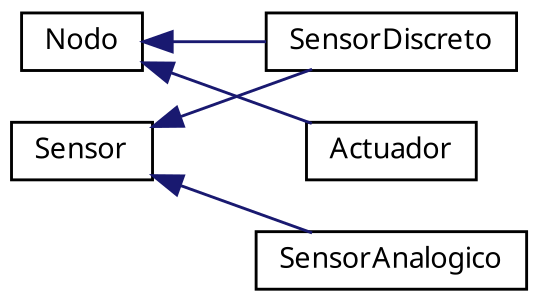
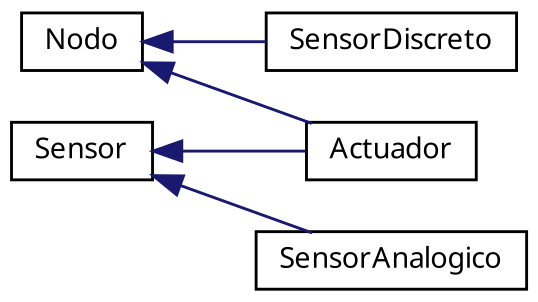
edge "SensorDiscreto" -> "Sensor": now "Actuador" -> "Sensor"
